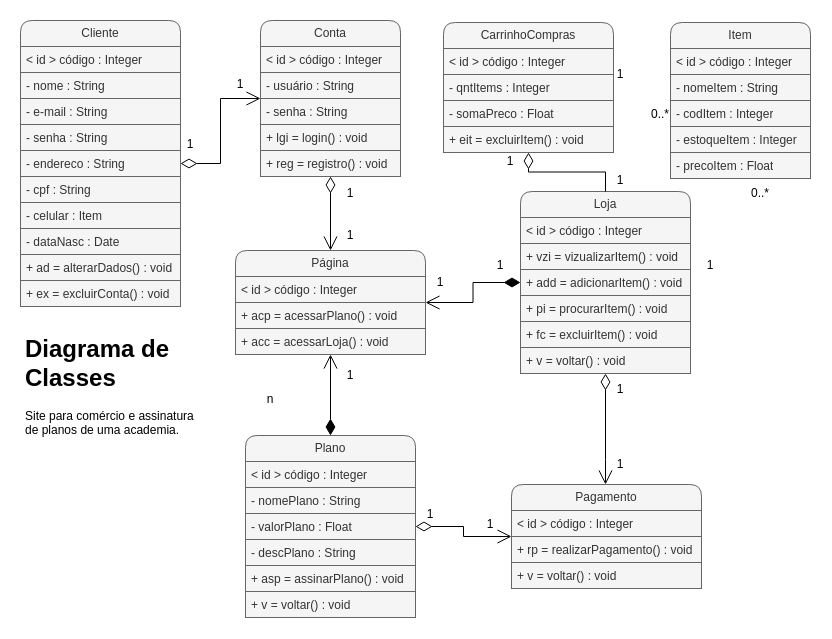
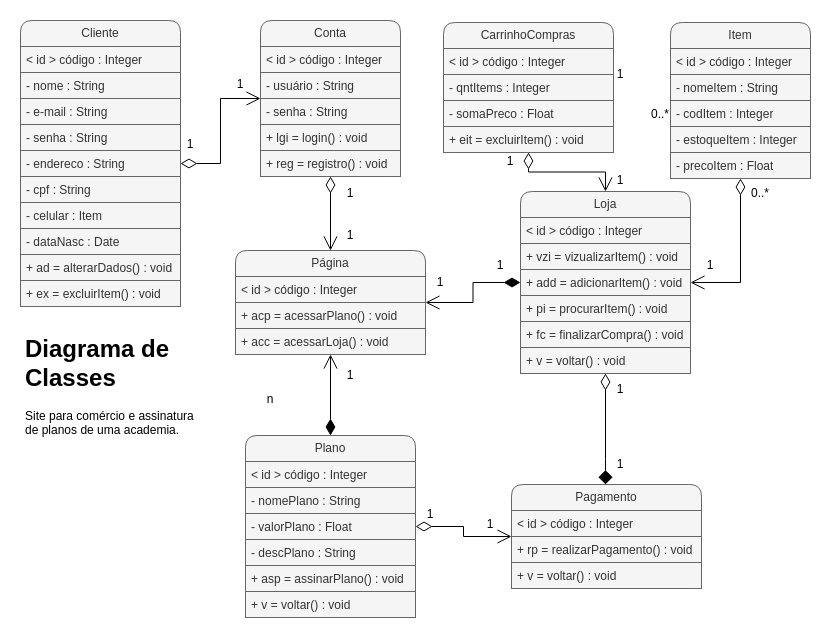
edge "Loja" -> "CarrinhoCompras": arrowhead none -> open
edge "Item" -- "Loja": added
node "+ ex = excluirConta() : void": label "+ ex = excluirConta() : void" -> "+ ex = excluirItem() : void"
node "+ fc = excluirItem() : void": label "+ fc = excluirItem() : void" -> "+ fc = finalizarCompra() : void"
edge "Loja" -- "Pagamento": arrowhead open -> diamond
